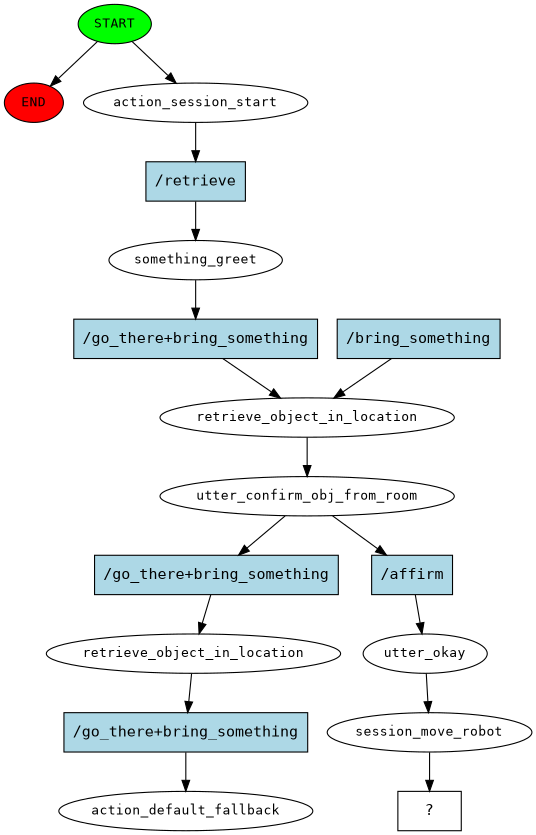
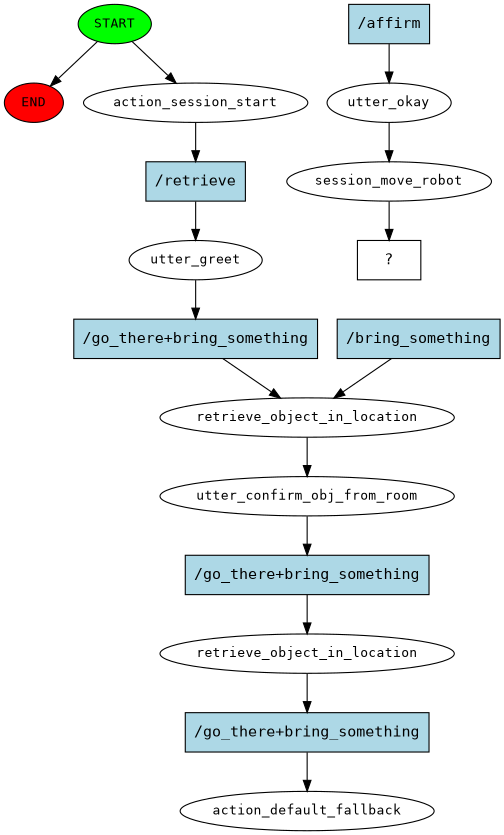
node "something_greet": label "something_greet" -> "utter_greet"
edge "utter_confirm_obj_from_room" -> "/affirm": removed
